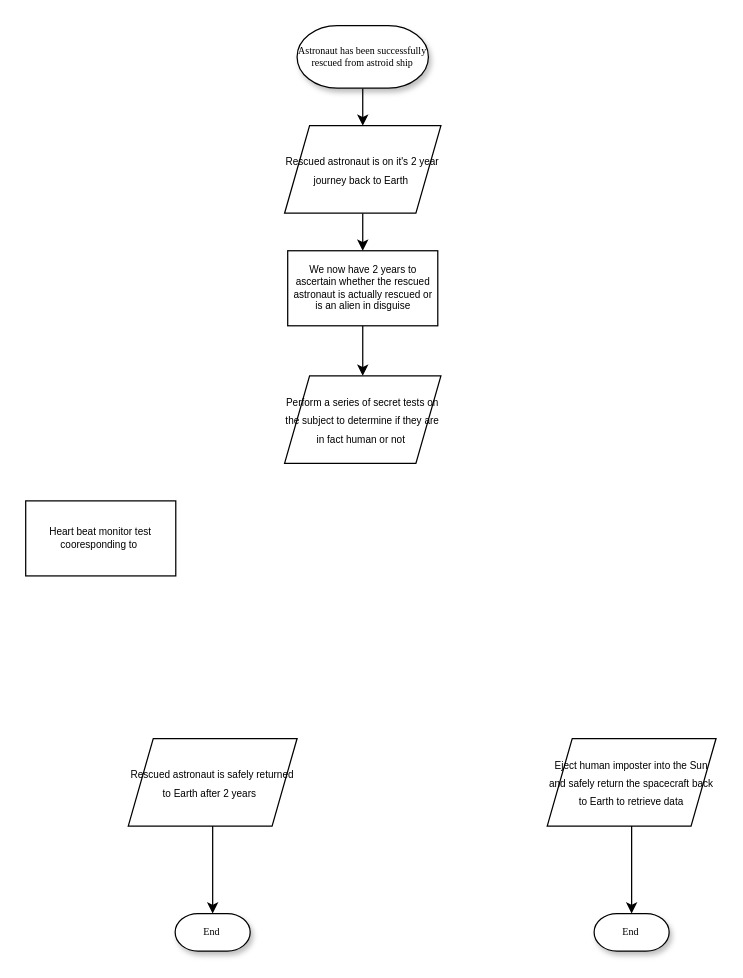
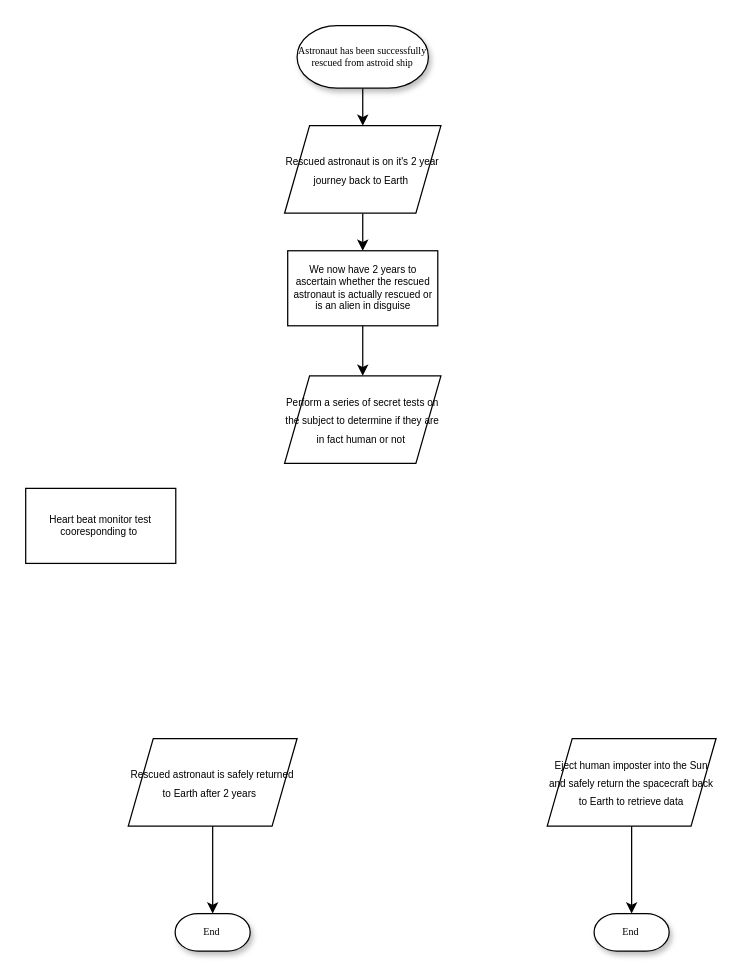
node "Heart beat monitor test cooresponding to": moved (101, 538) -> (101, 526)
